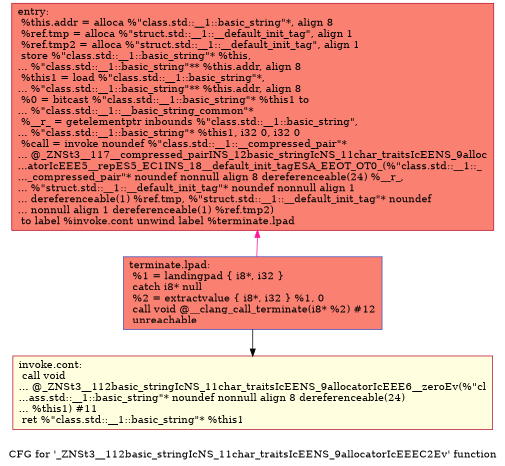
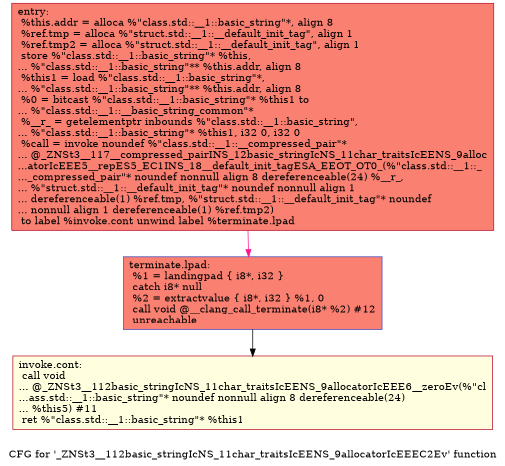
edge "terminate.lpad:" -> "entry:": reversed
node "invoke.cont:": text "... %this1) #11" -> "... %this5) #11"
